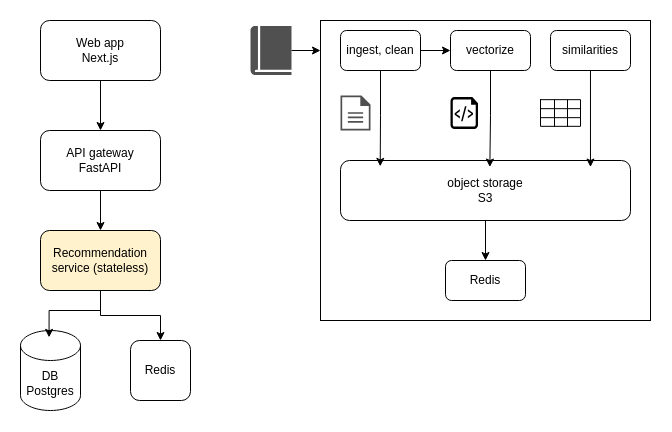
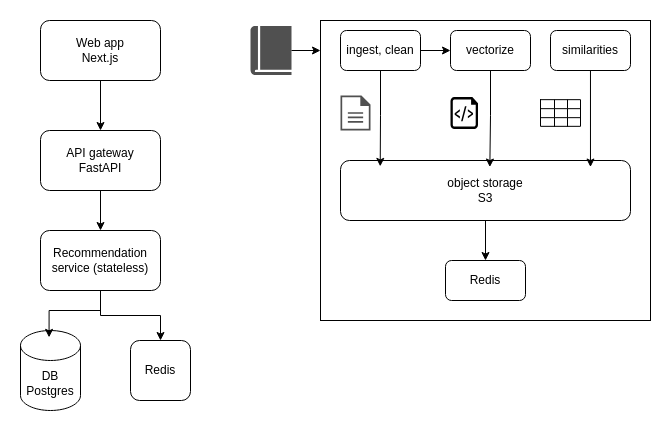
node "Recommendation service (stateless)": fillcolor #fff2cc -> #ffffff
